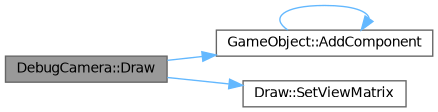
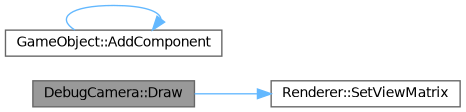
edge "DebugCamera::Draw" -> "GameObject::AddComponent": removed
node "Draw::SetViewMatrix": label "Draw::SetViewMatrix" -> "Renderer::SetViewMatrix"
